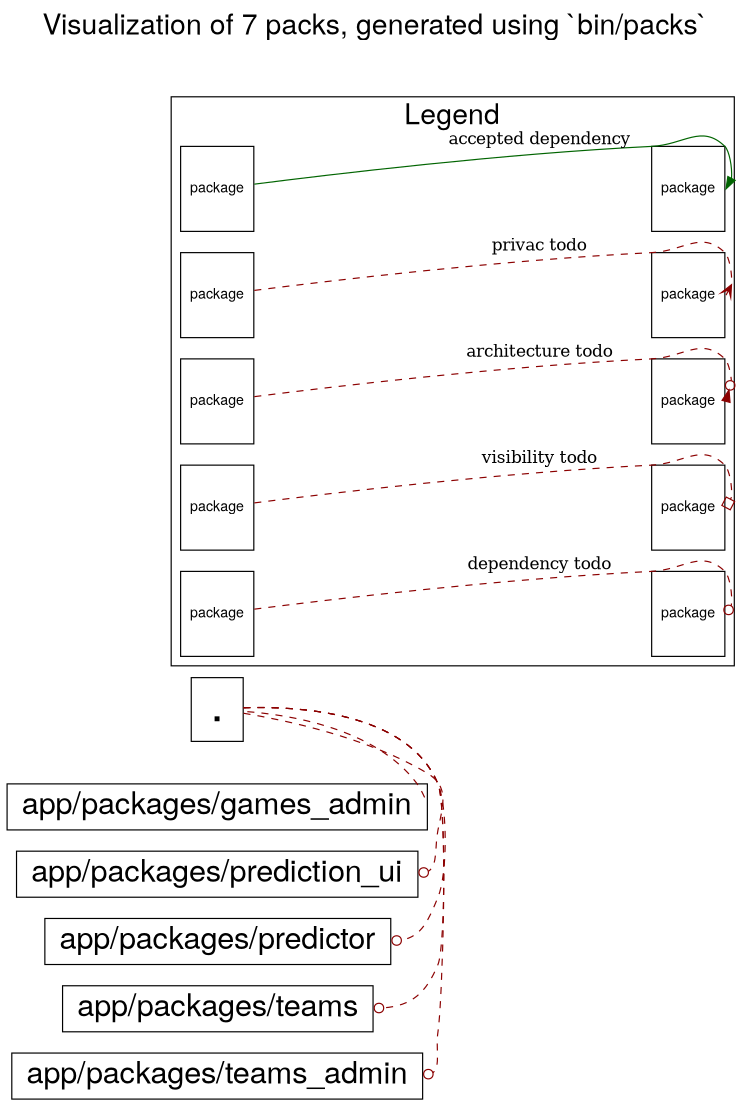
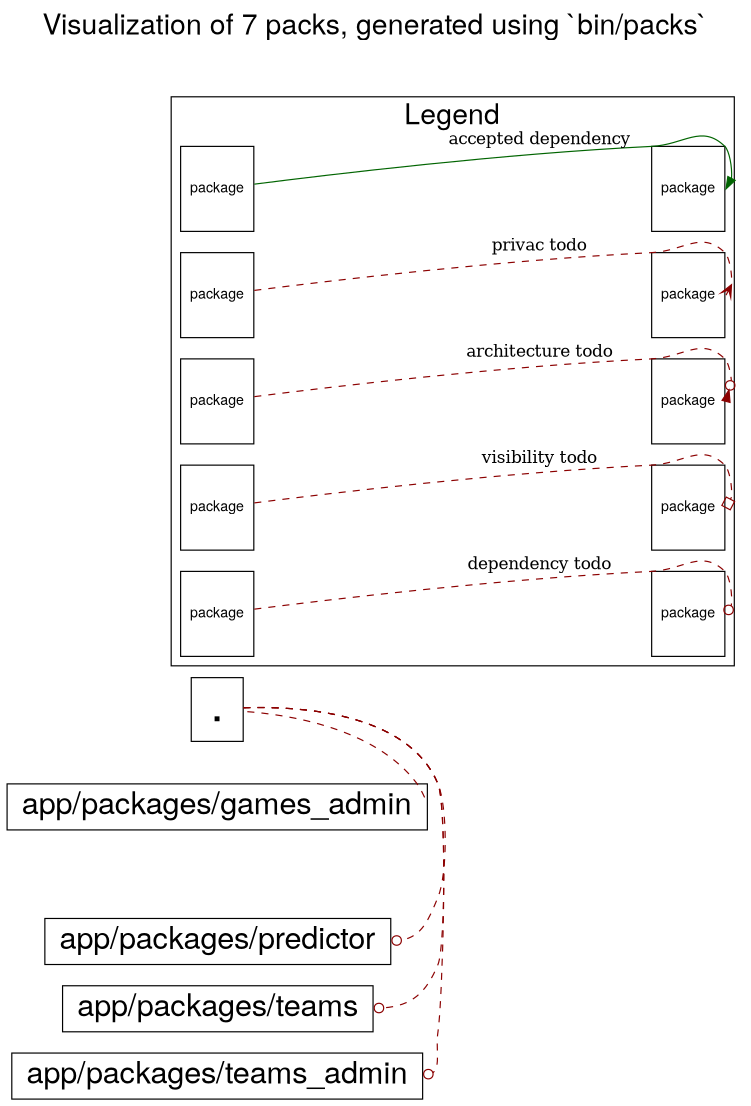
node "app/packages/prediction_ui": removed
